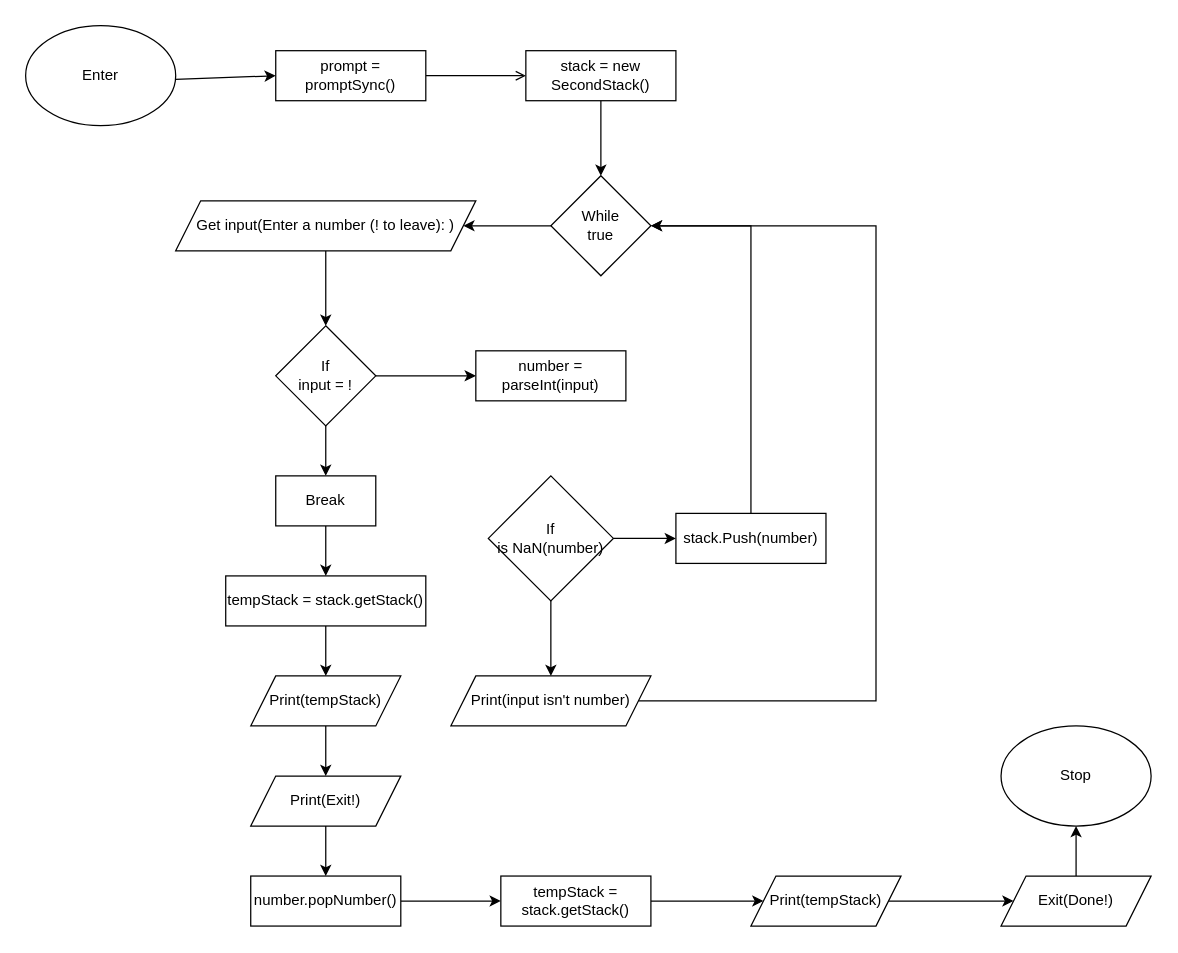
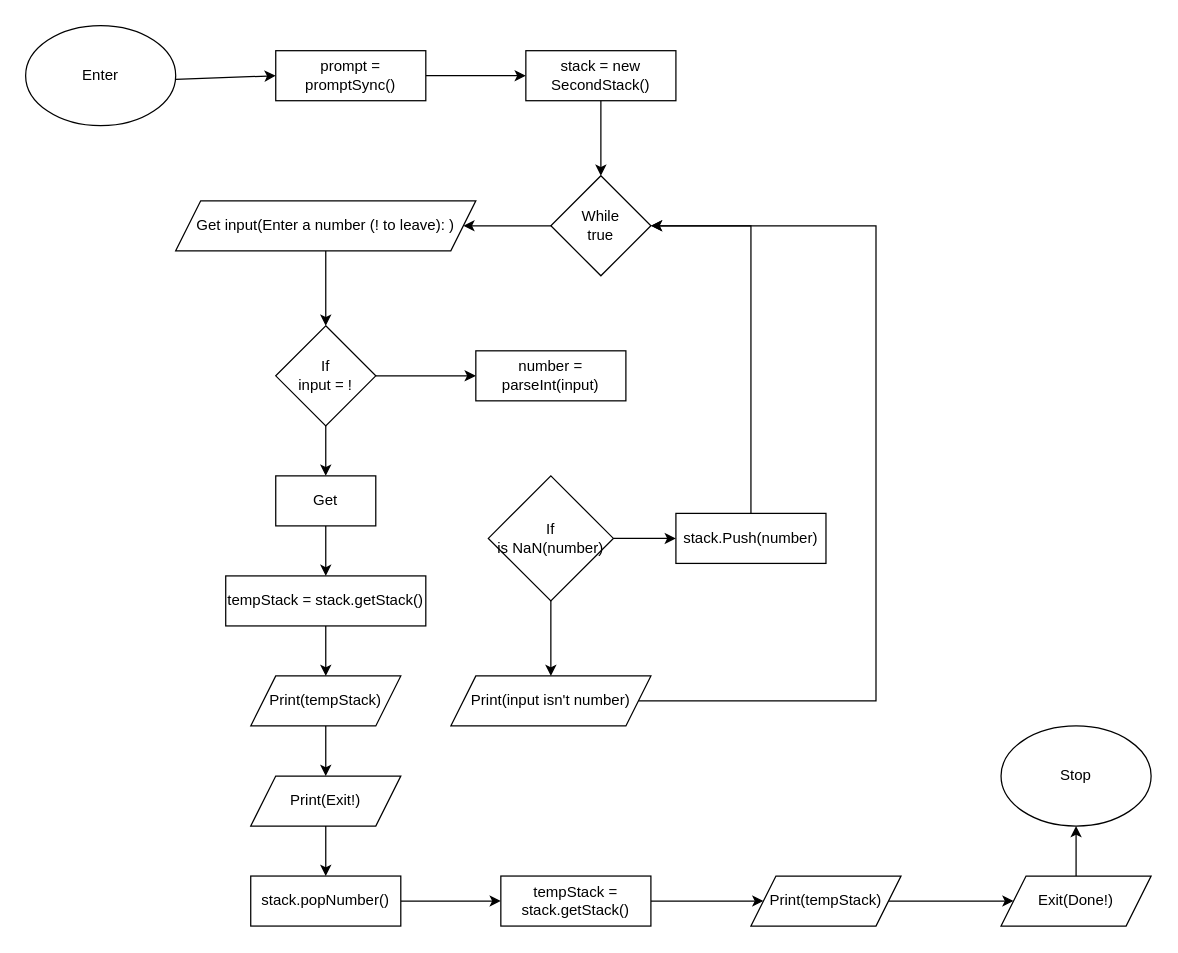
edge "prompt = promptSync()" -> "stack = new SecondStack()": arrowhead open -> classic
node "Break": label "Break" -> "Get"
node "number.popNumber()": label "number.popNumber()" -> "stack.popNumber()"
